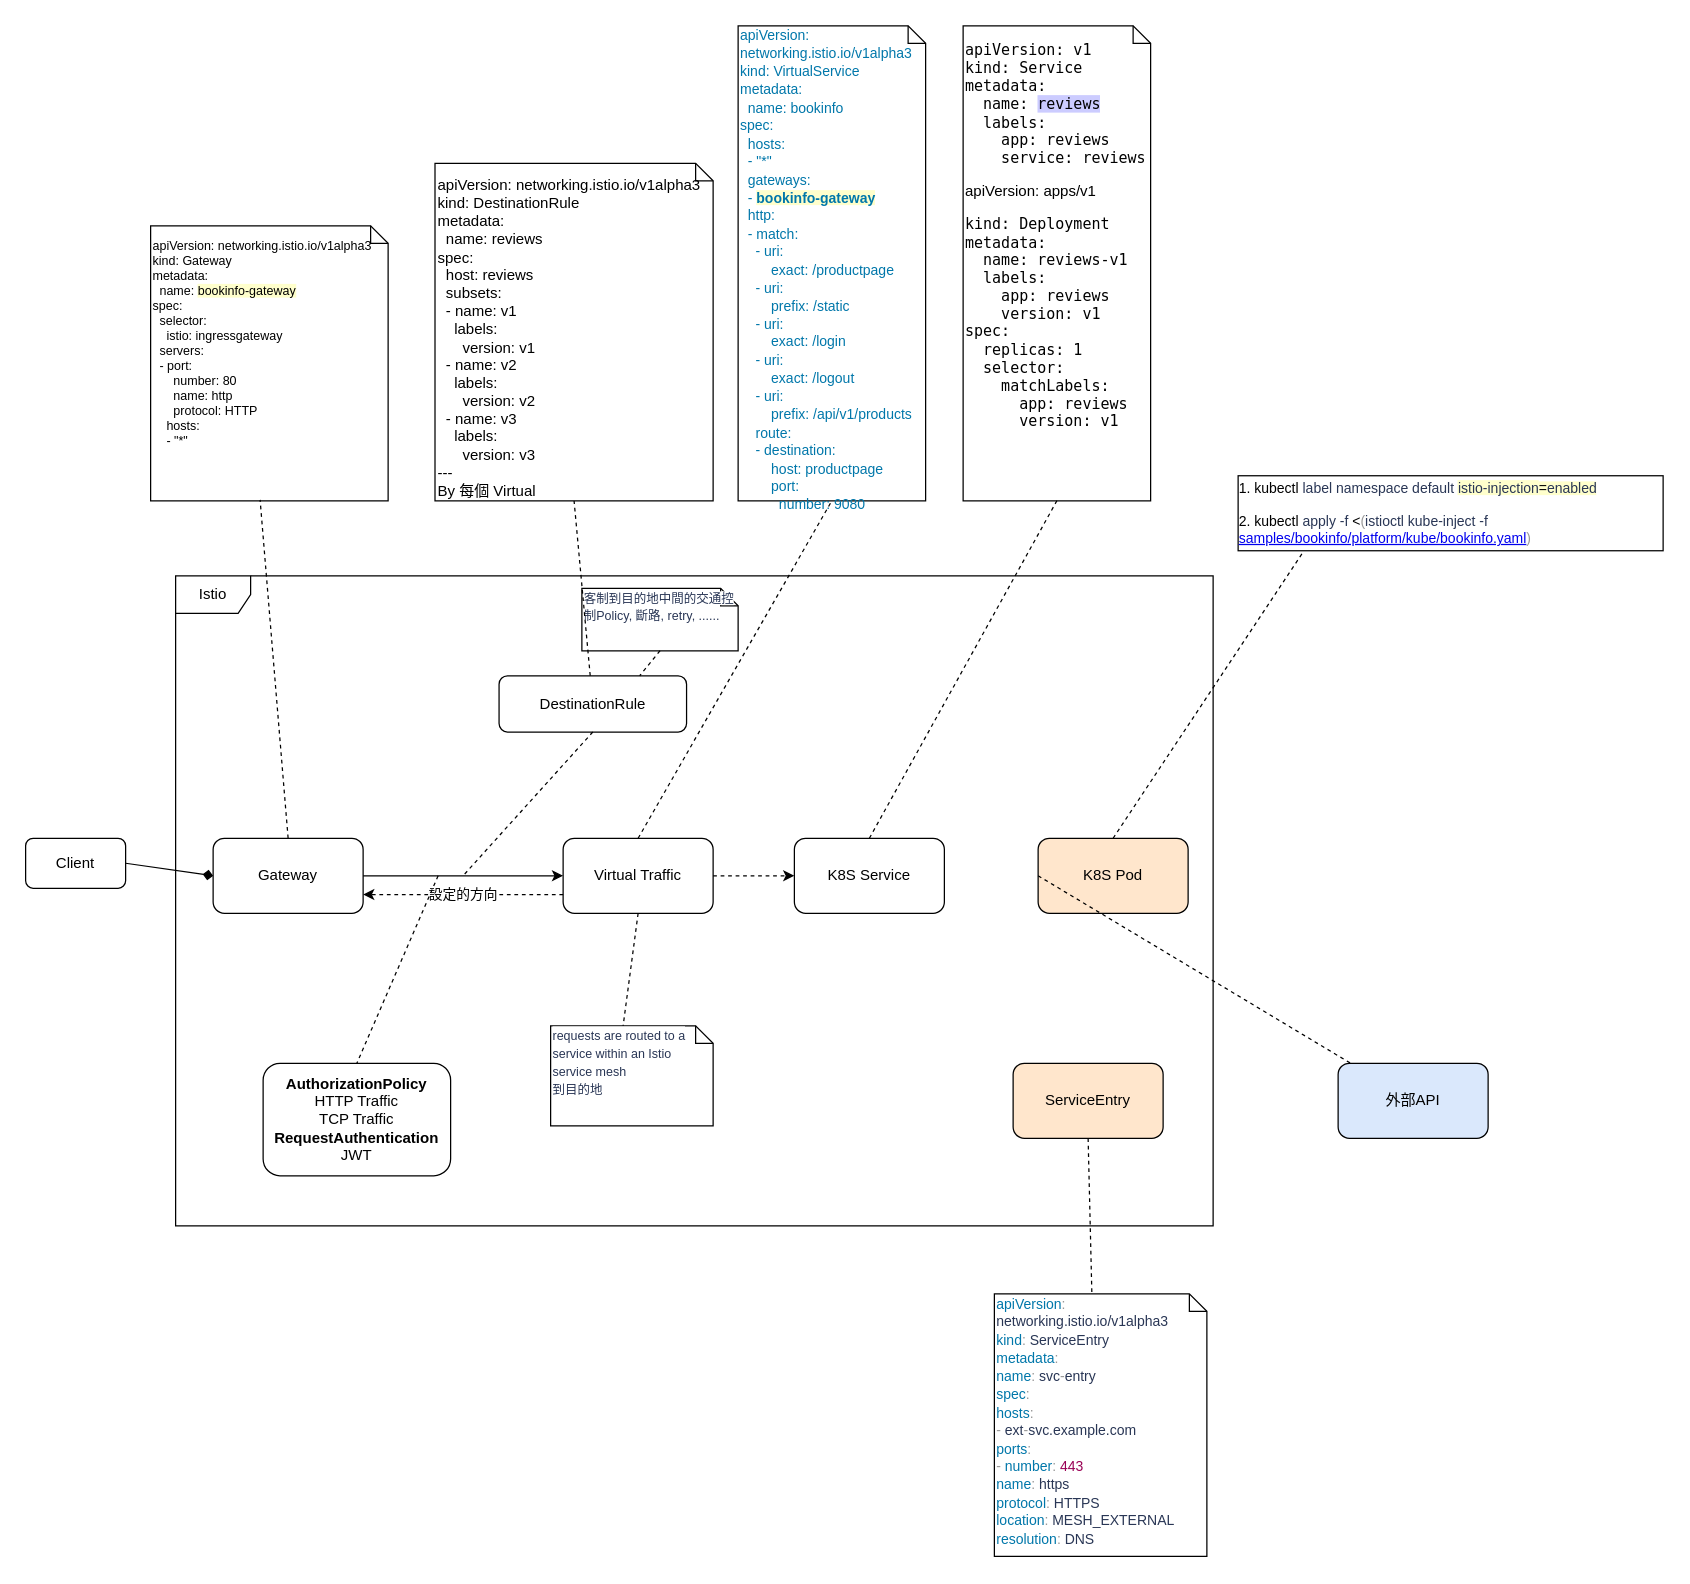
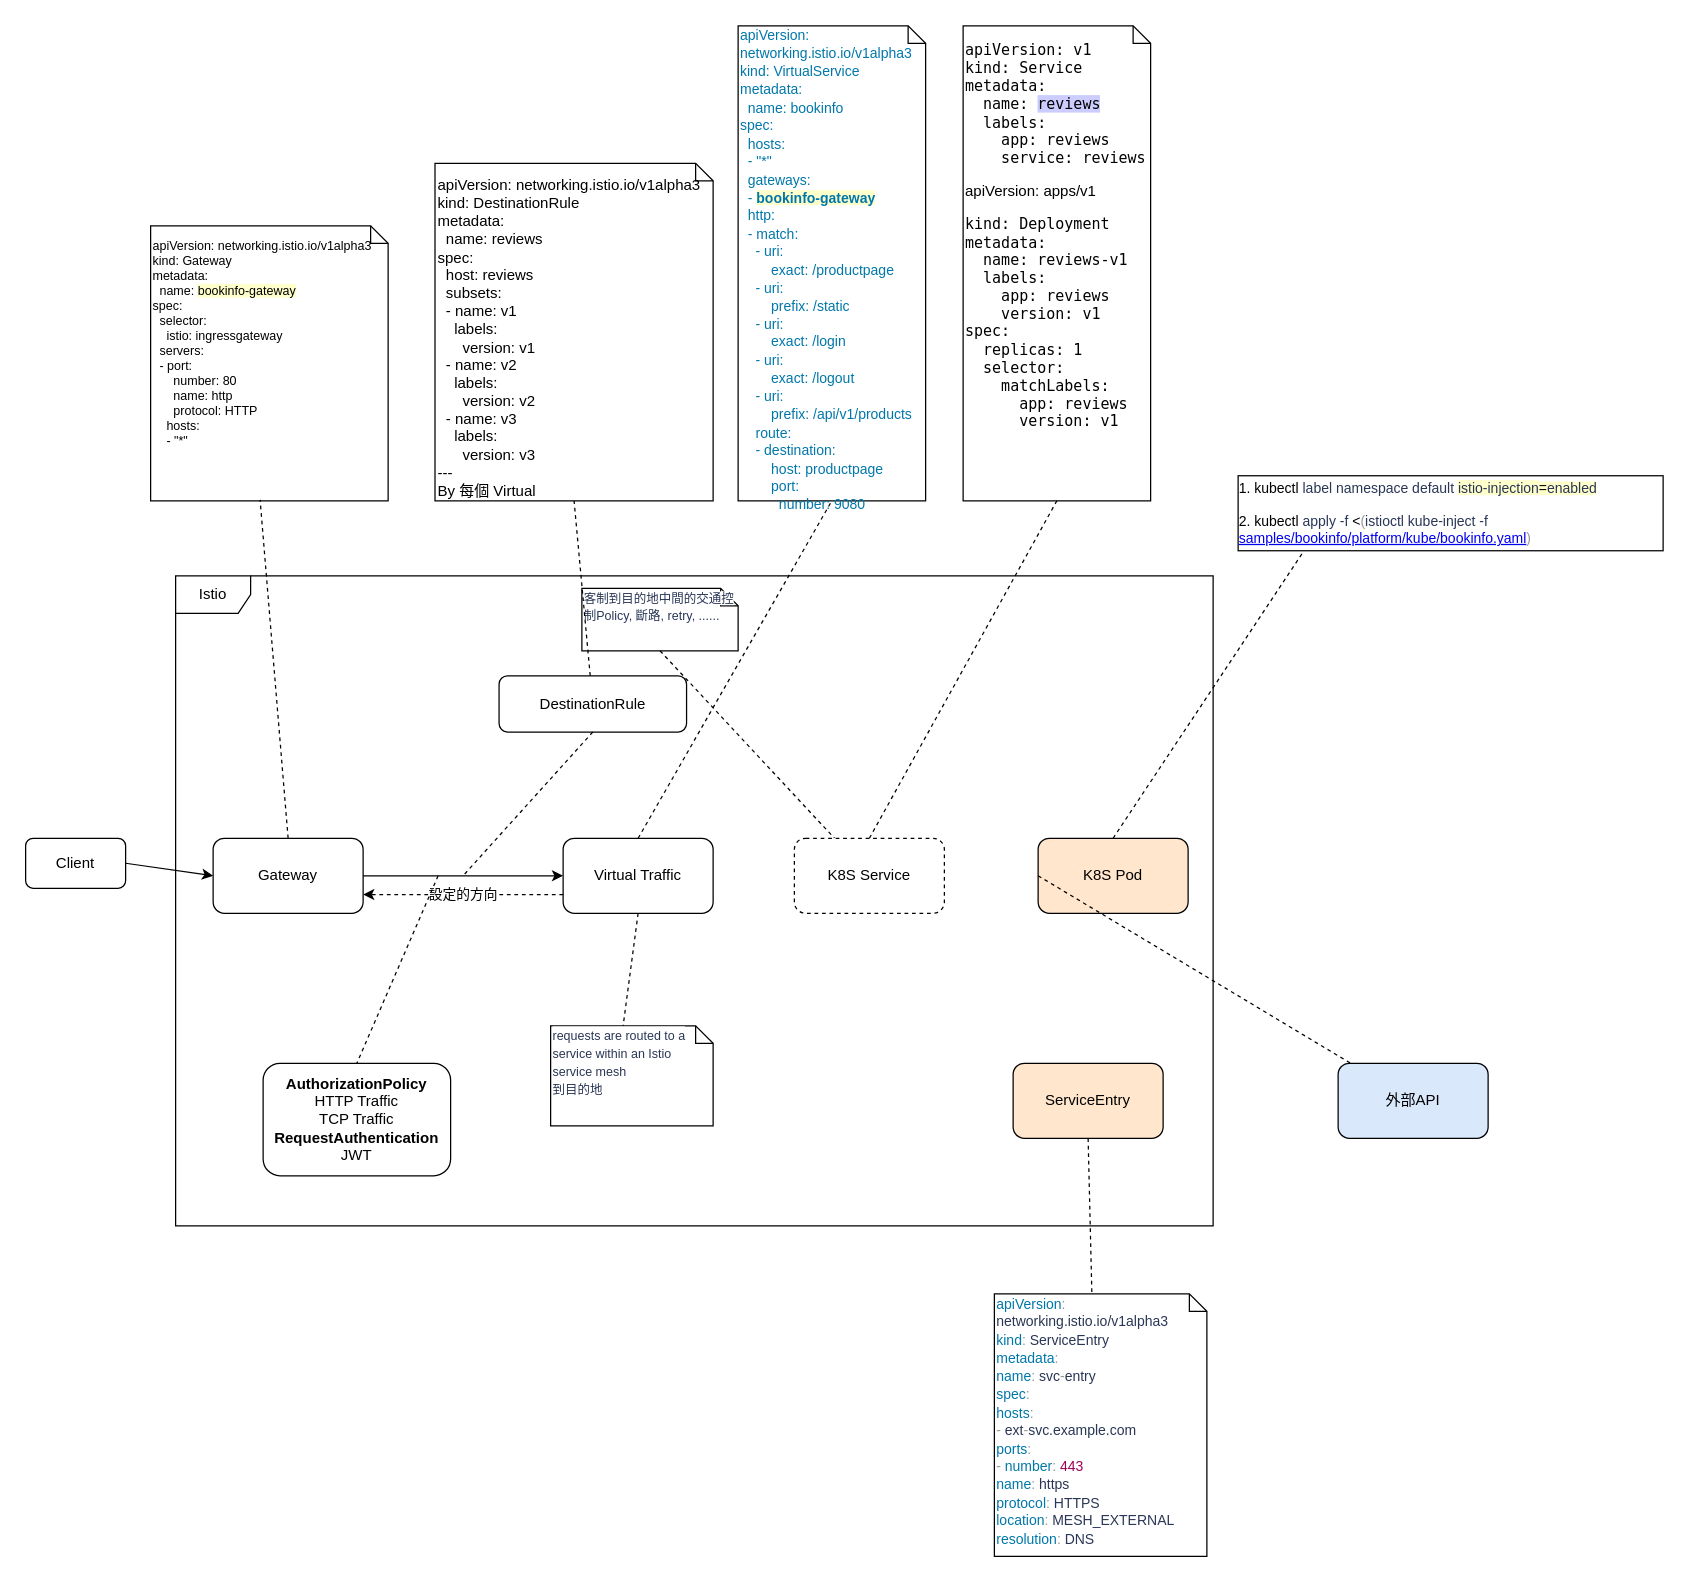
edge "客制到目的地中間的交通控制Policy, 斷路, retry, ......" -- "DestinationRule": now "客制到目的地中間的交通控制Policy, 斷路, retry, ......" -- "K8S Service"
edge "Client" -> "Gateway": arrowhead diamond -> classic
edge "Virtual Traffic" -> "K8S Service": removed
node "K8S Service": style solid -> dashed
